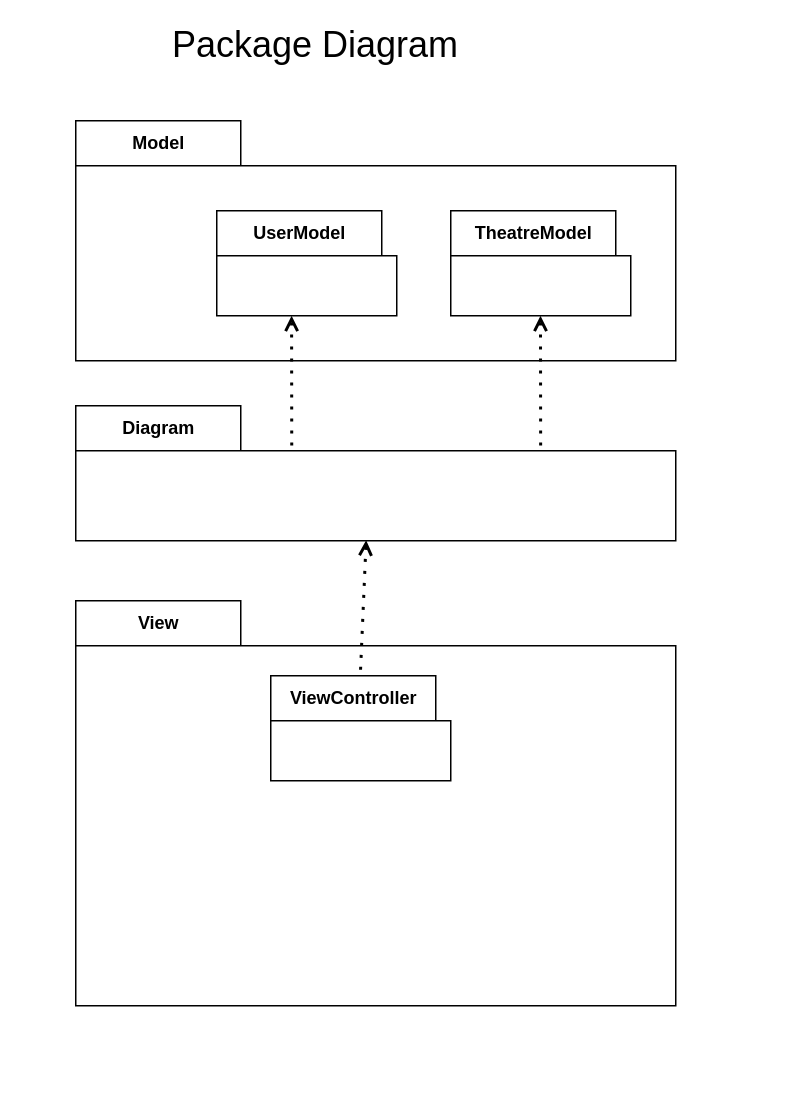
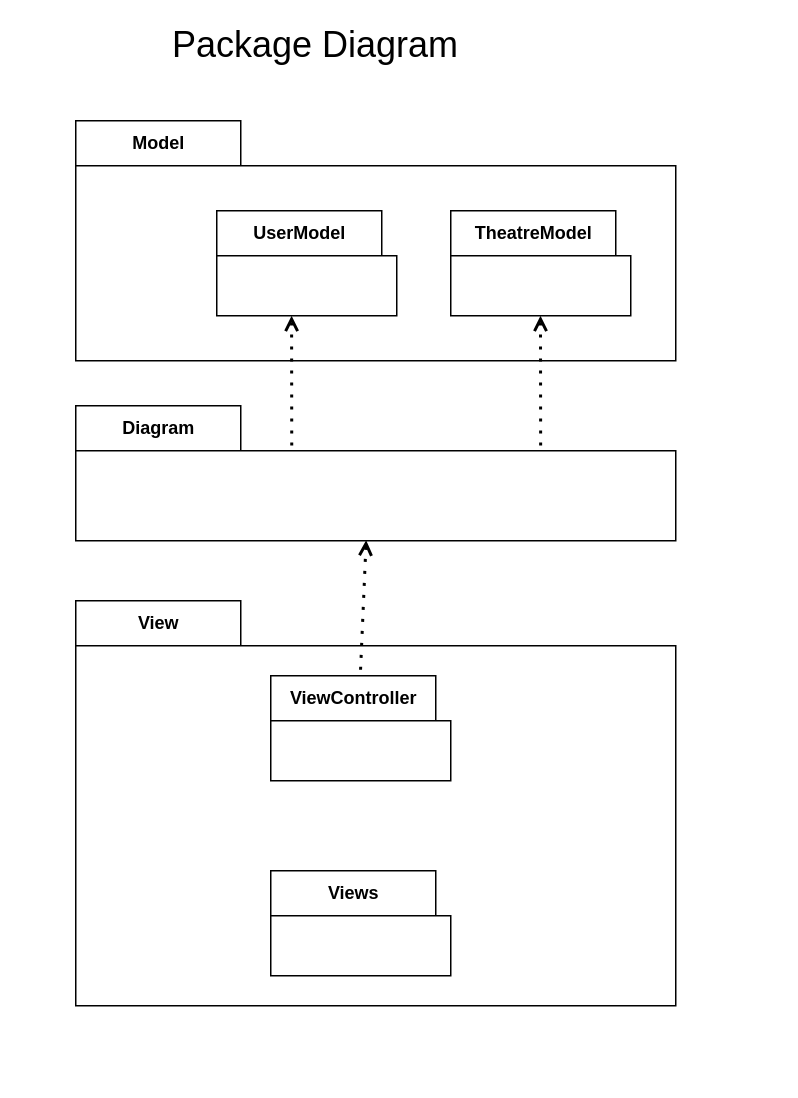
node "Views": added
